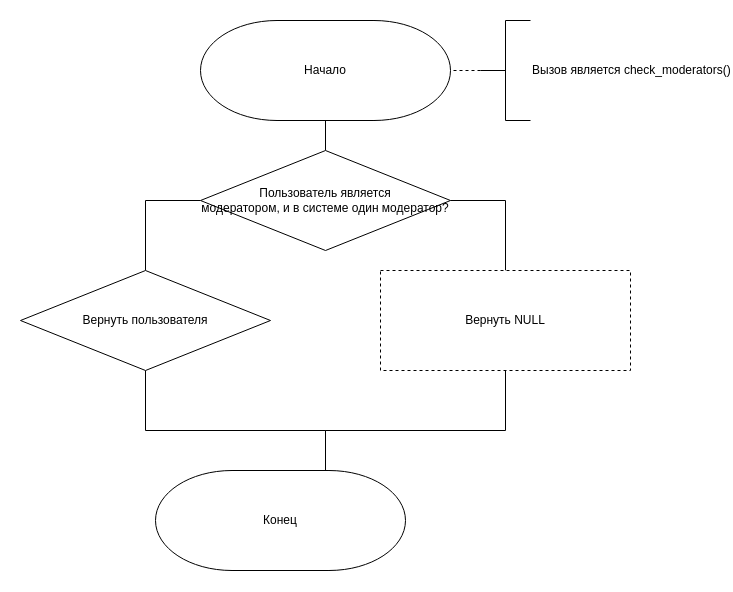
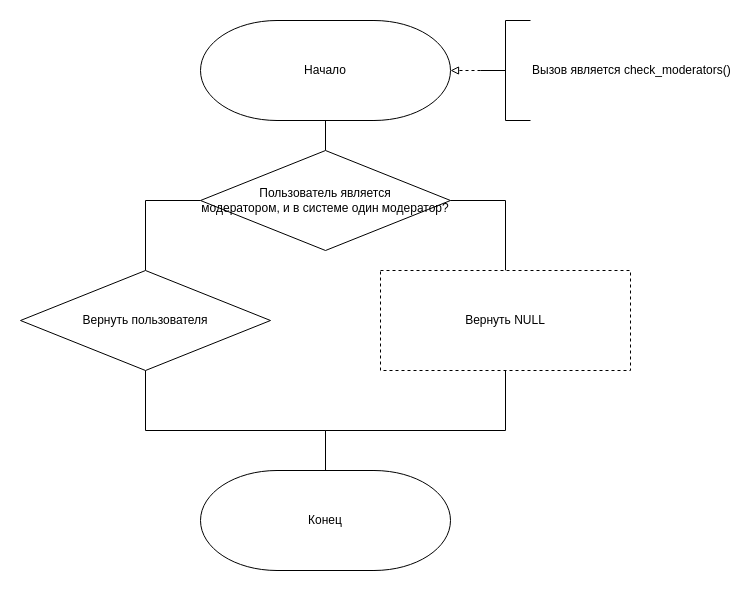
edge "Начало" -- "Вызов является check_moderators()": arrowhead none -> block
node "Конец": moved (281, 521) -> (326, 521)
